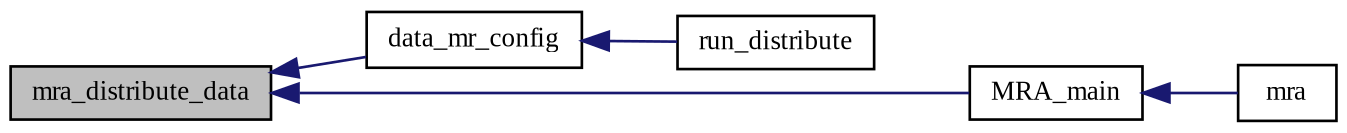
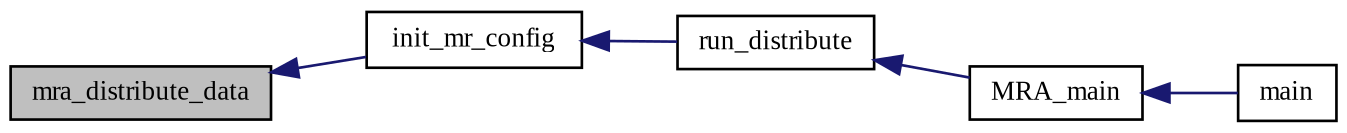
node "data_mr_config": label "data_mr_config" -> "init_mr_config"
edge "MRA_main" -> "mra_distribute_data": now "MRA_main" -> "run_distribute"
node "mra": label "mra" -> "main"
